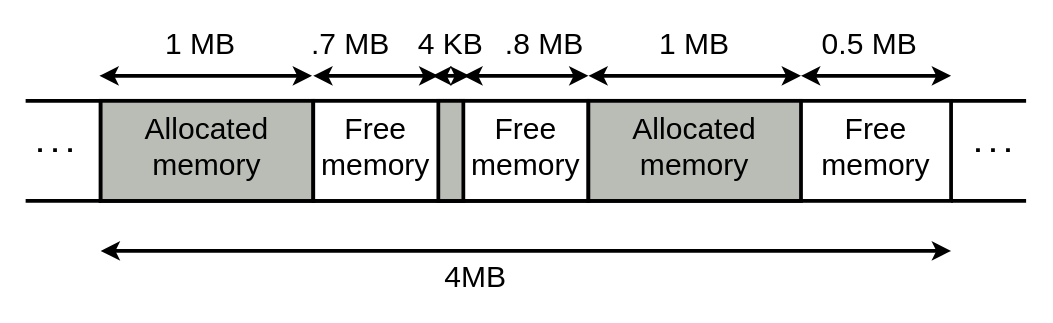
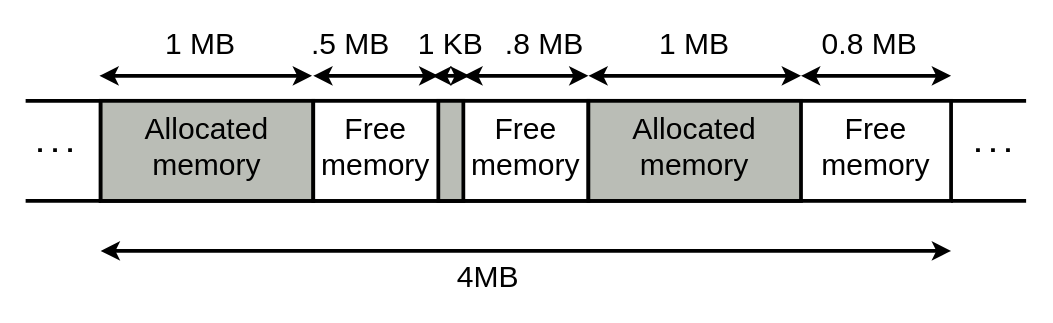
node ".7 MB": label ".7 MB" -> ".5 MB"
node "4 KB": label "4 KB" -> "1 KB"
node "0.5 MB": label "0.5 MB" -> "0.8 MB"
node "4MB": moved (476, 277) -> (488, 277)
